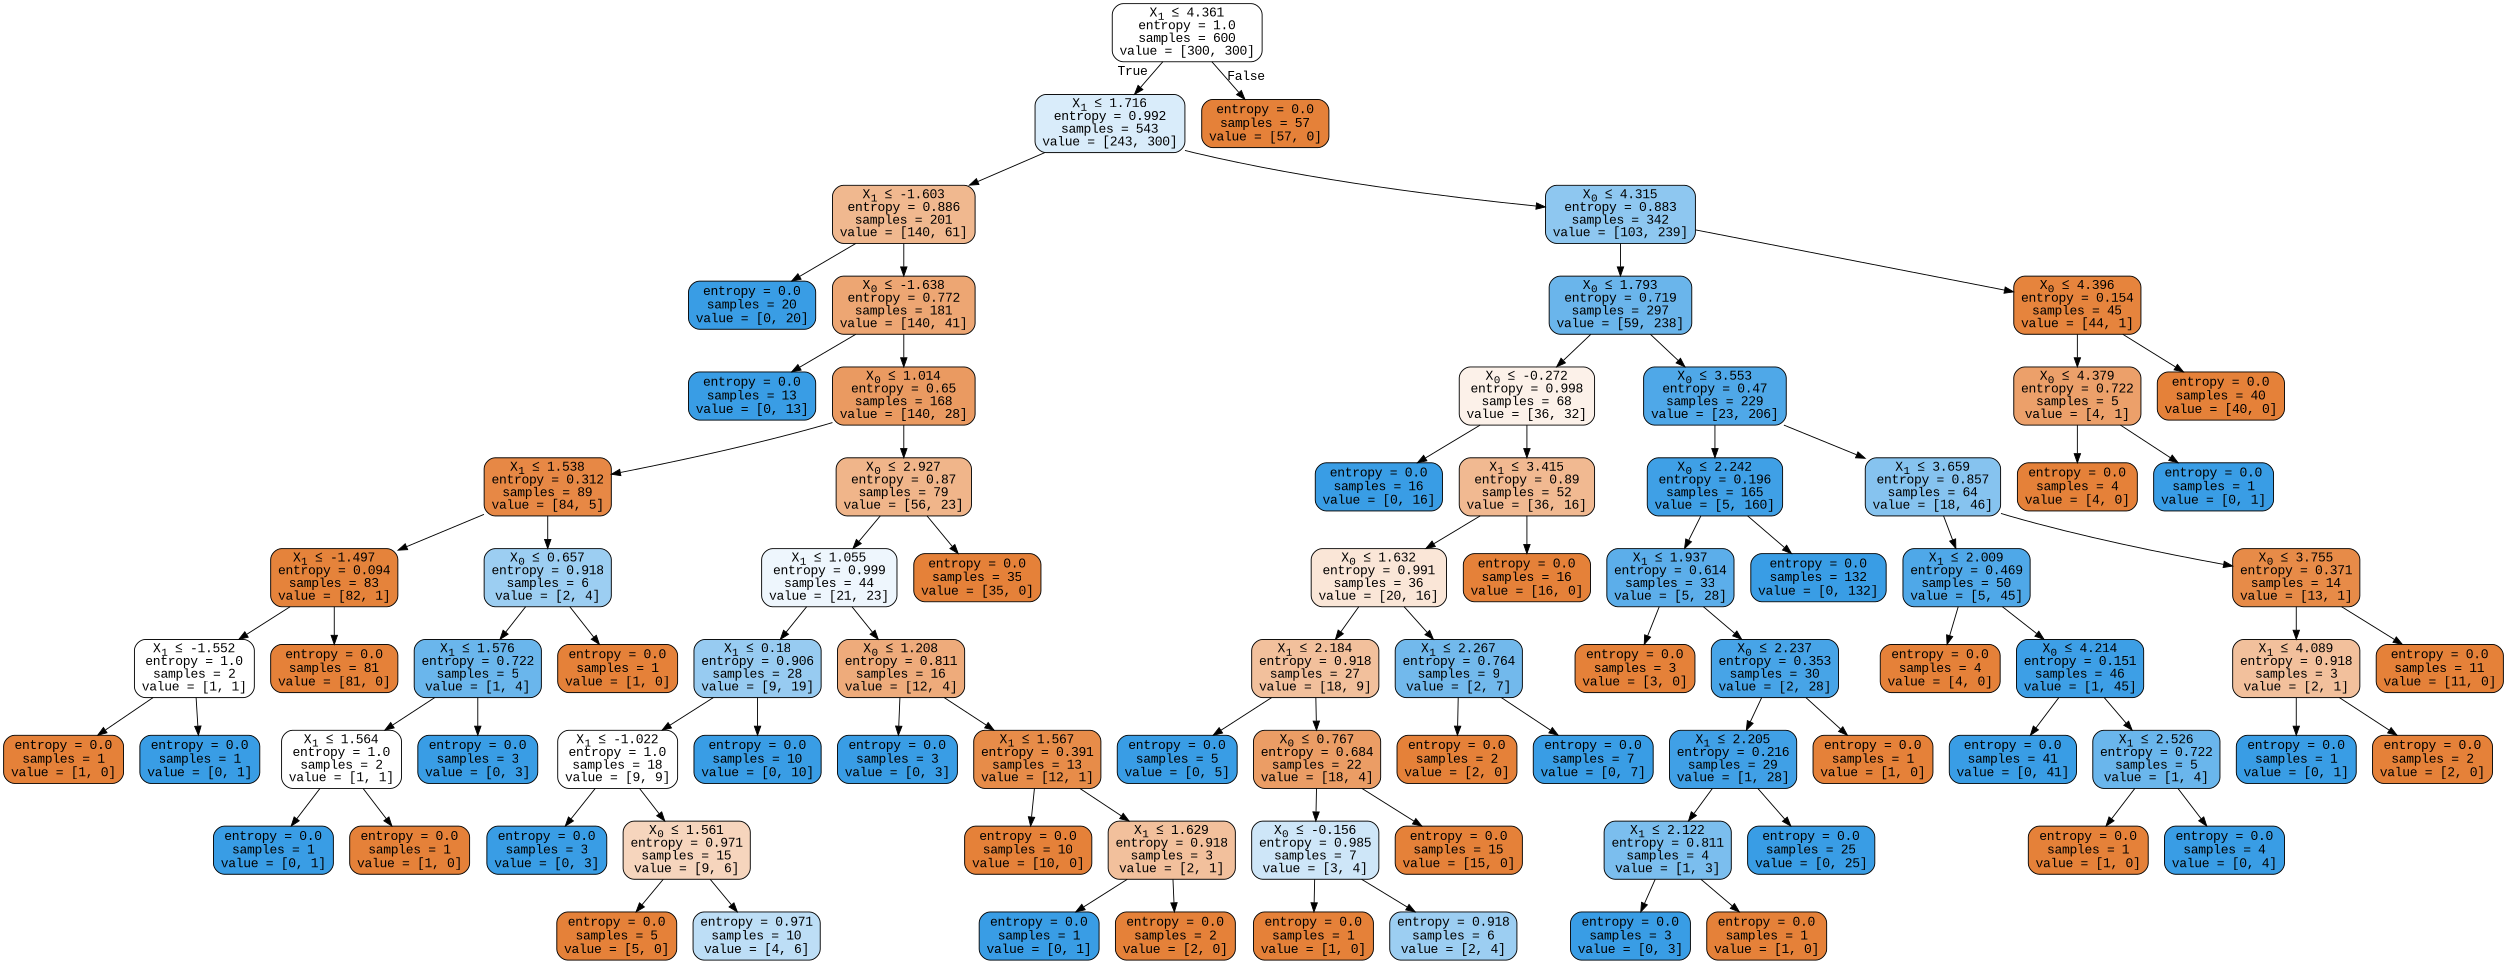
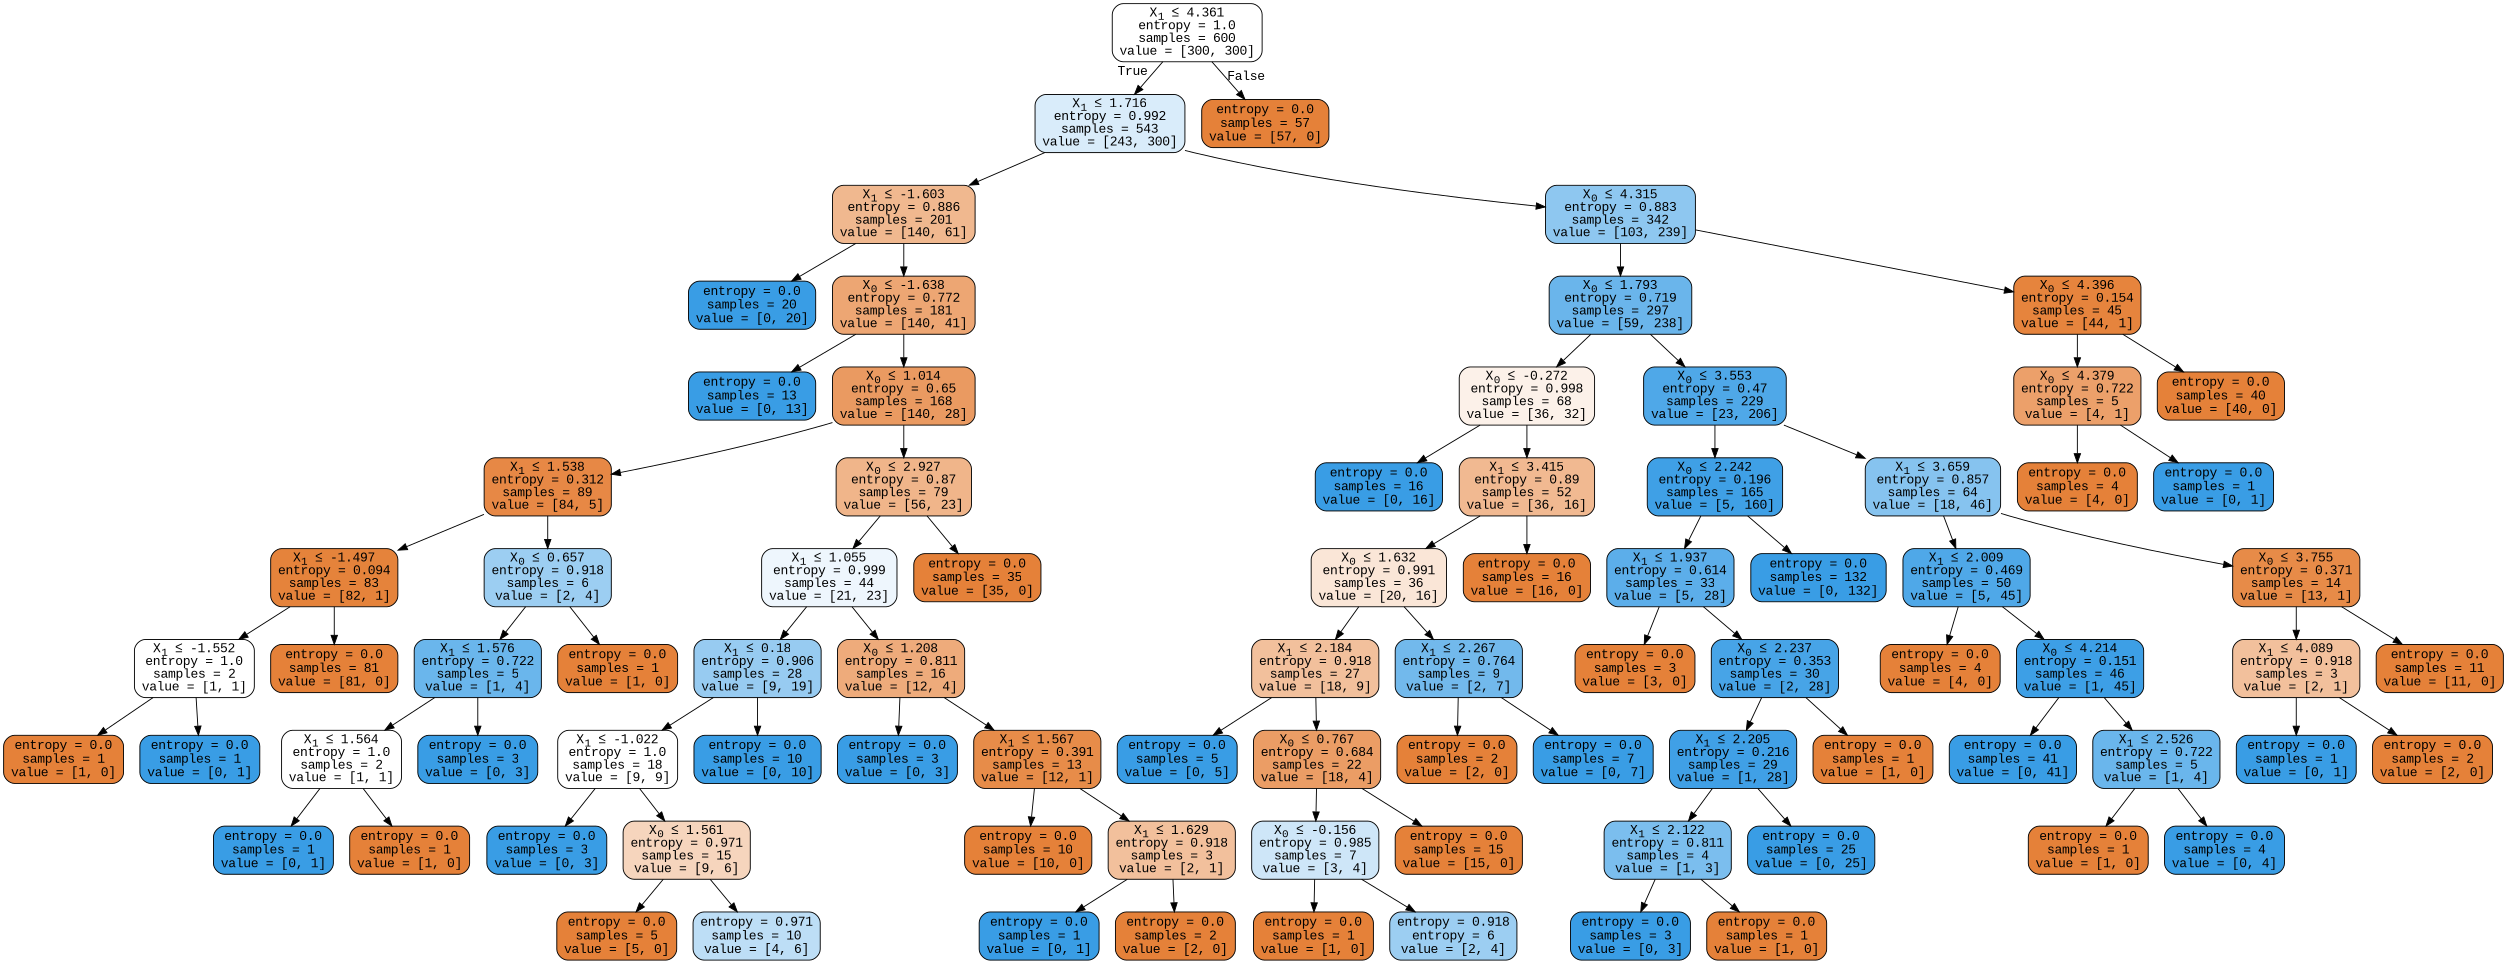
node "entropy = 0.918": text "samples = 6" -> "entropy = 6"
